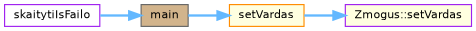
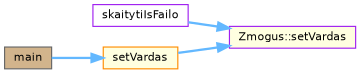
edge "skaitytiIsFailo" -> "main": now "skaitytiIsFailo" -> "Zmogus::setVardas"
